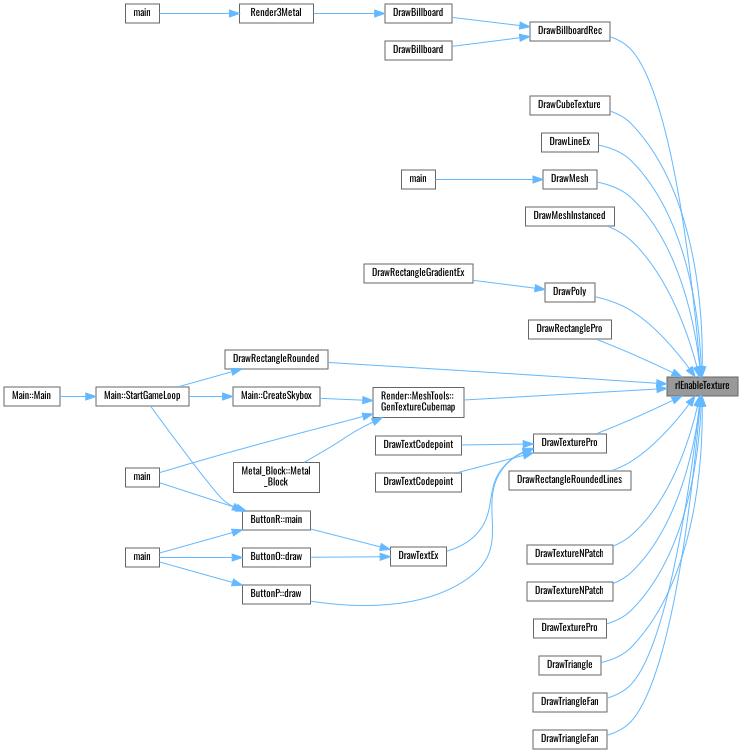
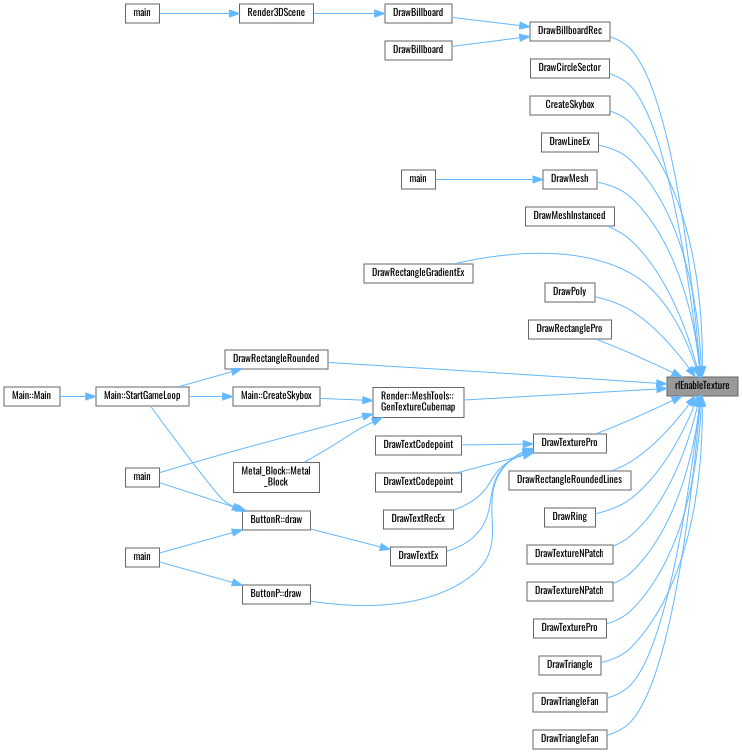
node "Render3Metal": label "Render3Metal" -> "Render3DScene"
node "DrawCircleSector": added
node "DrawCubeTexture": label "DrawCubeTexture" -> "CreateSkybox"
edge "DrawRectangleGradientEx" -> "DrawPoly": now "DrawRectangleGradientEx" -> "rlEnableTexture"
node "DrawRing": added
node "ButtonR::main": label "ButtonR::main" -> "ButtonR::draw"
node "DrawTextRecEx": added
node "ButtonO::draw": removed
